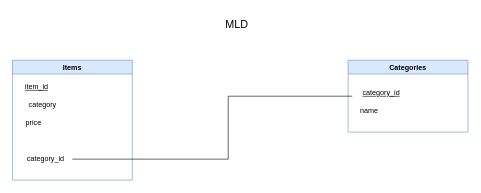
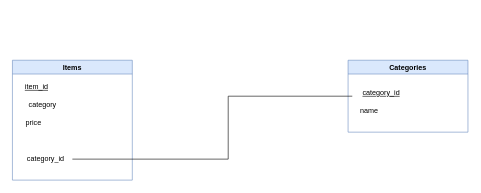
node "MLD": removed
